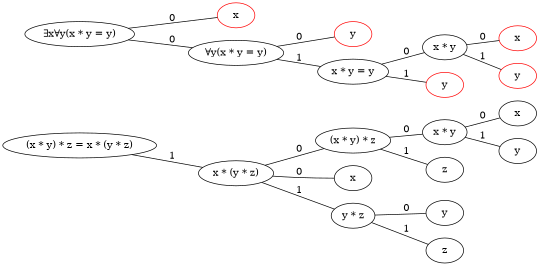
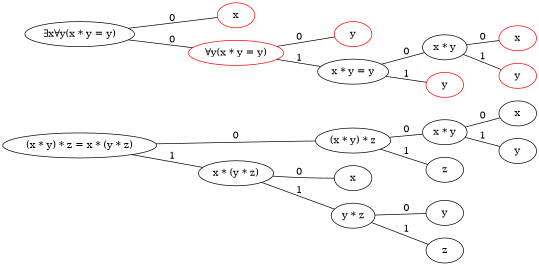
node "∀y(x * y = y)": color black -> red
edge "(x * y) * z" -- "x * (y * z)": now "(x * y) * z" -- "(x * y) * z = x * (y * z)"
